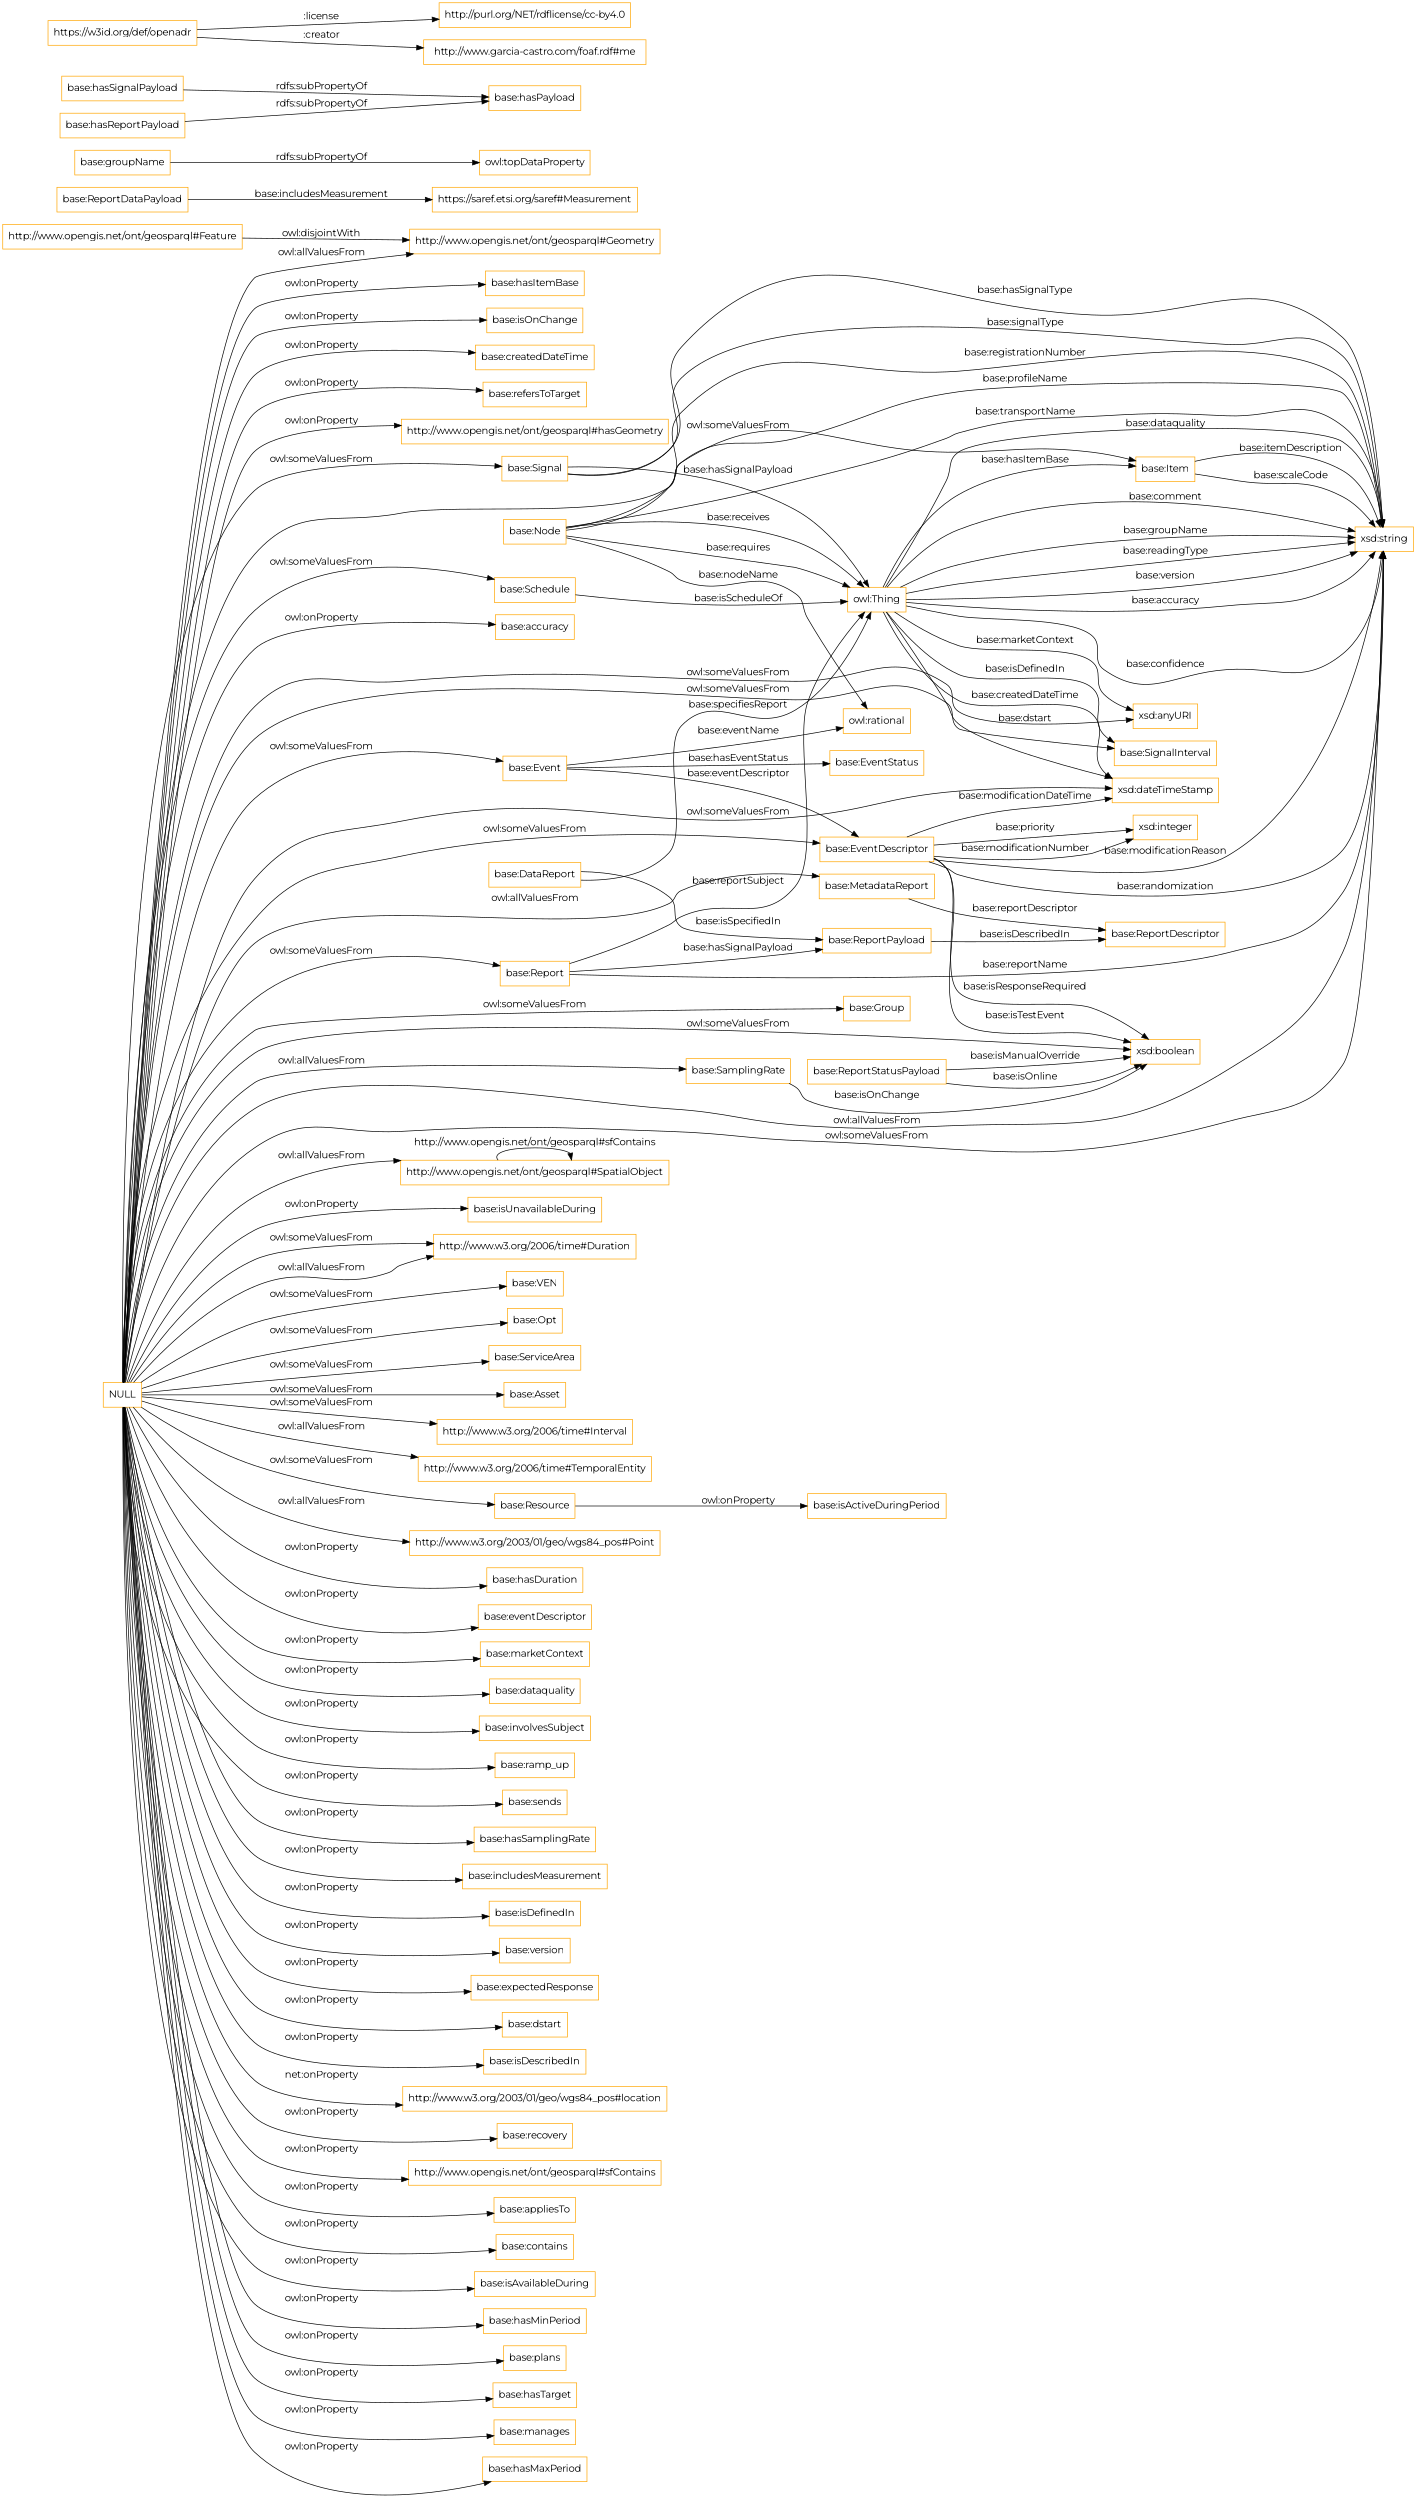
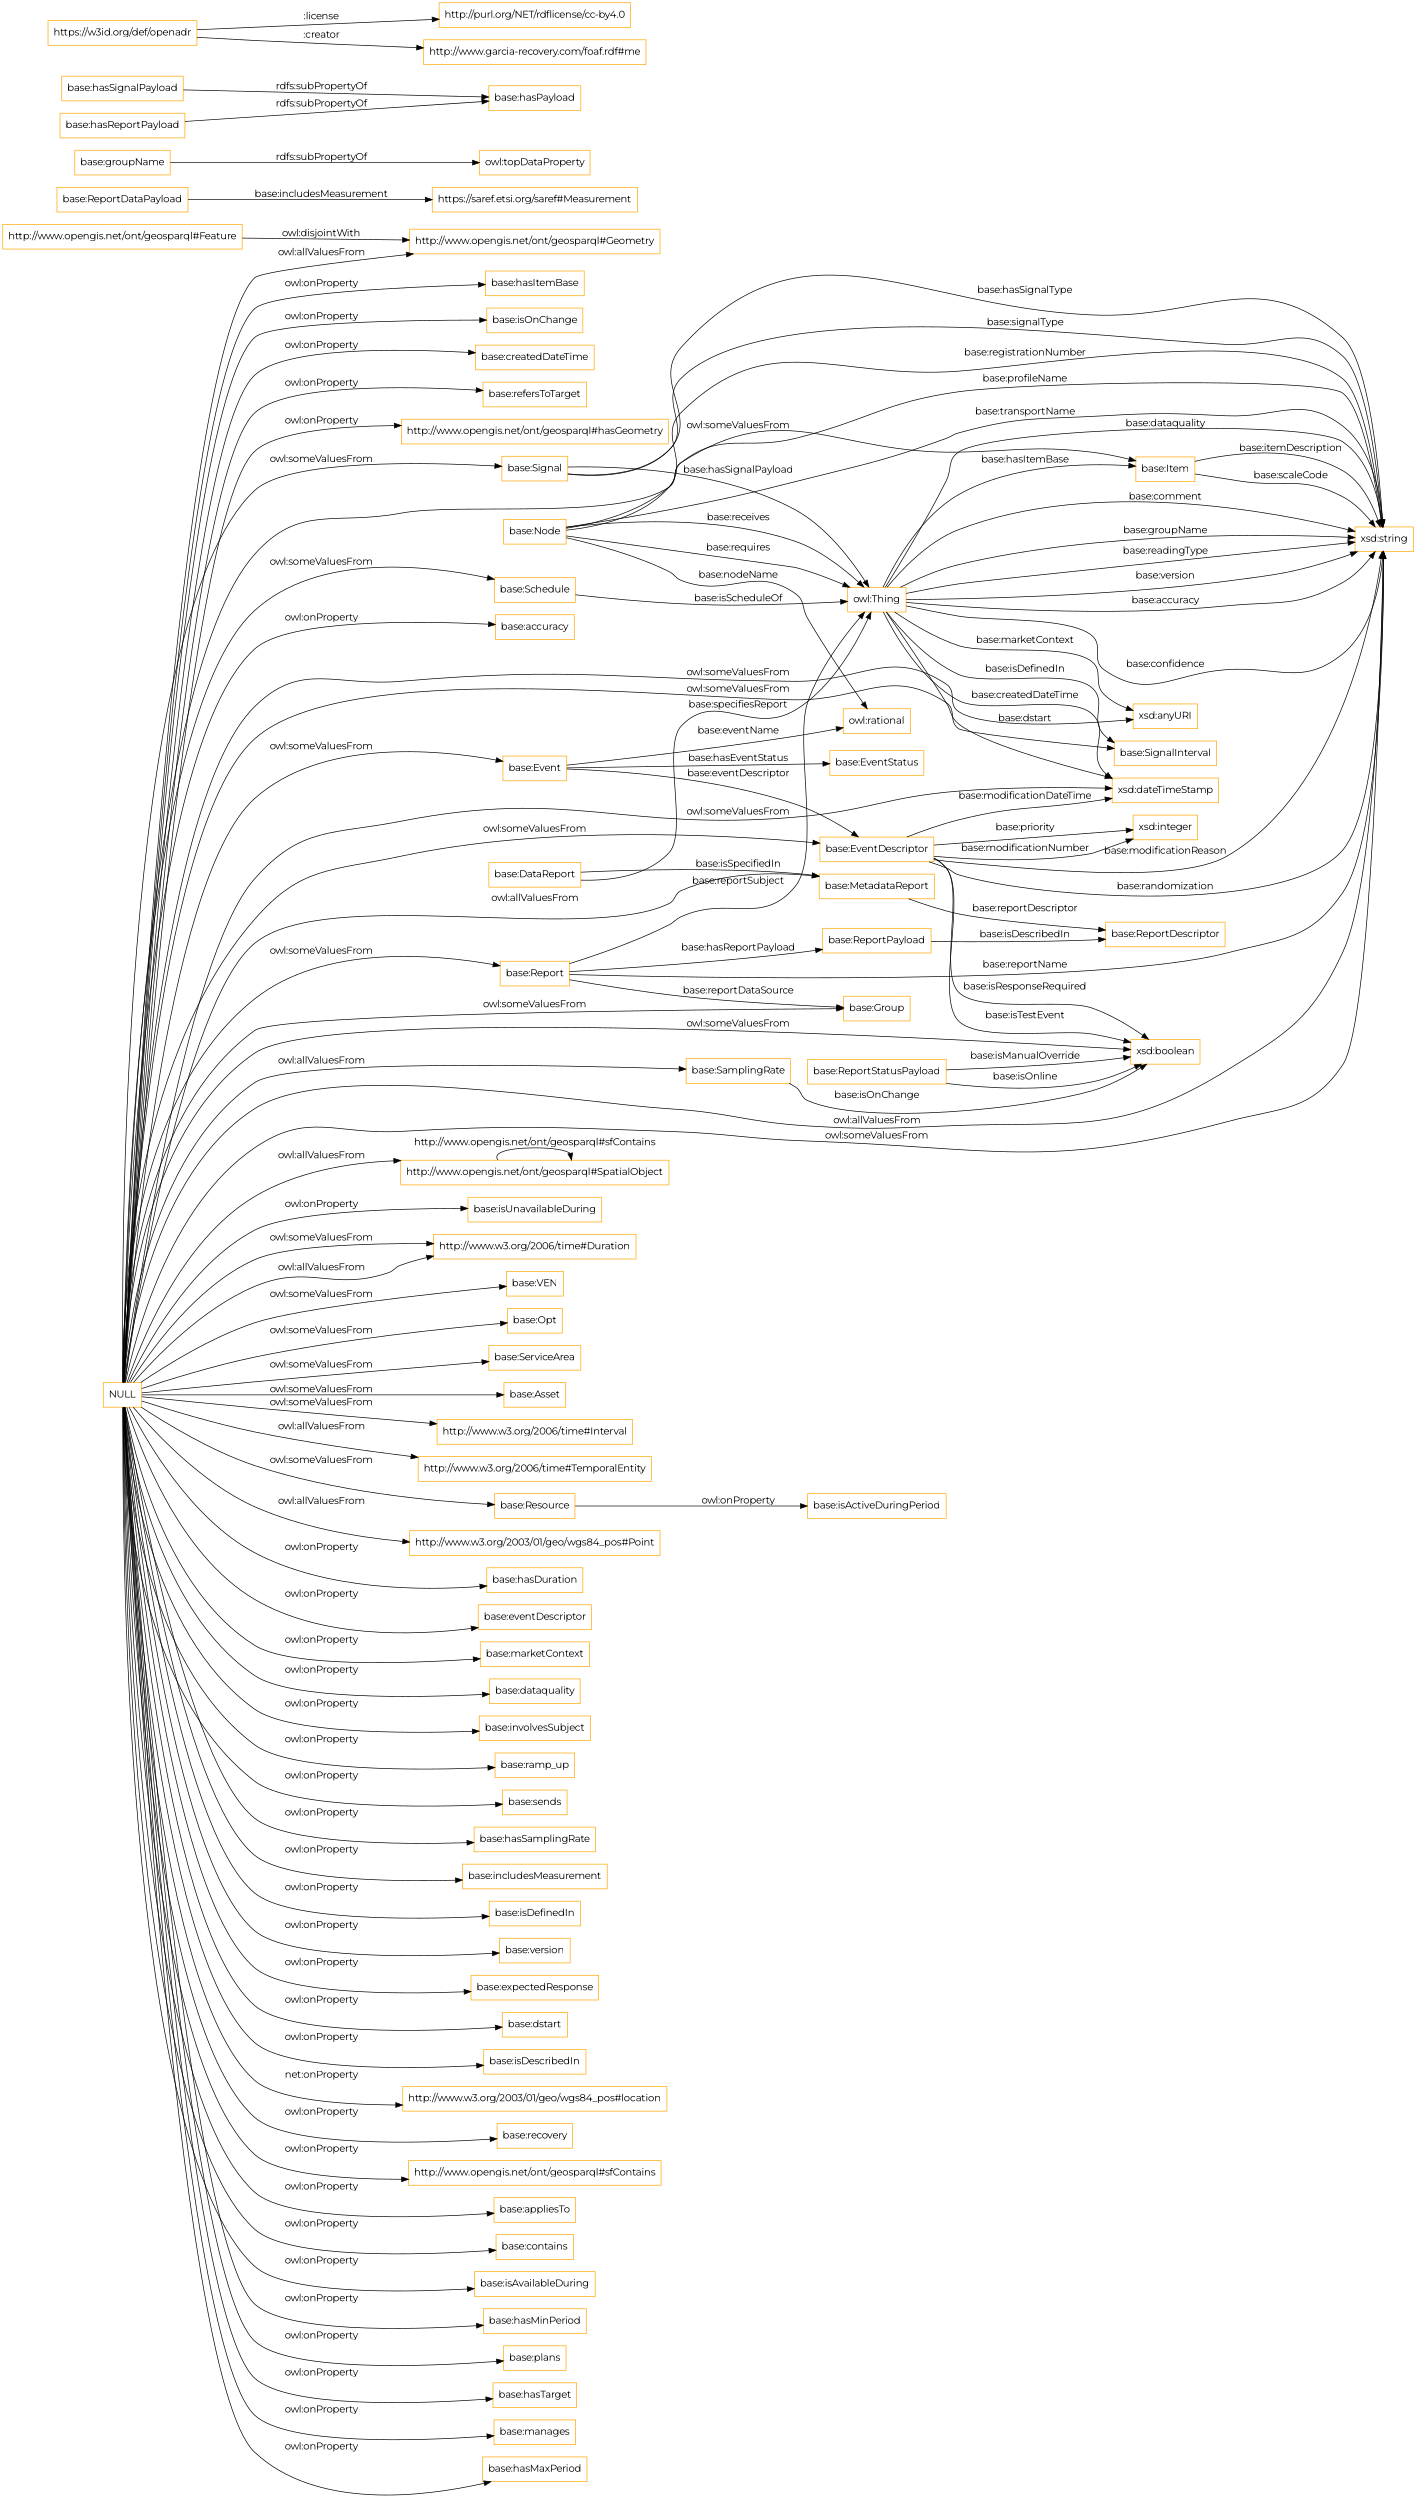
node "http://www.garcia-castro.com/foaf.rdf#me": label "http://www.garcia-castro.com/foaf.rdf#me" -> "http://www.garcia-recovery.com/foaf.rdf#me"
edge "base:DataReport" -> "base:ReportPayload": now "base:DataReport" -> "base:MetadataReport"
edge "base:Report" -> "base:ReportPayload": label "base:hasSignalPayload" -> "base:hasReportPayload"
edge "base:Report" -> "base:Group": added, label "base:reportDataSource"
